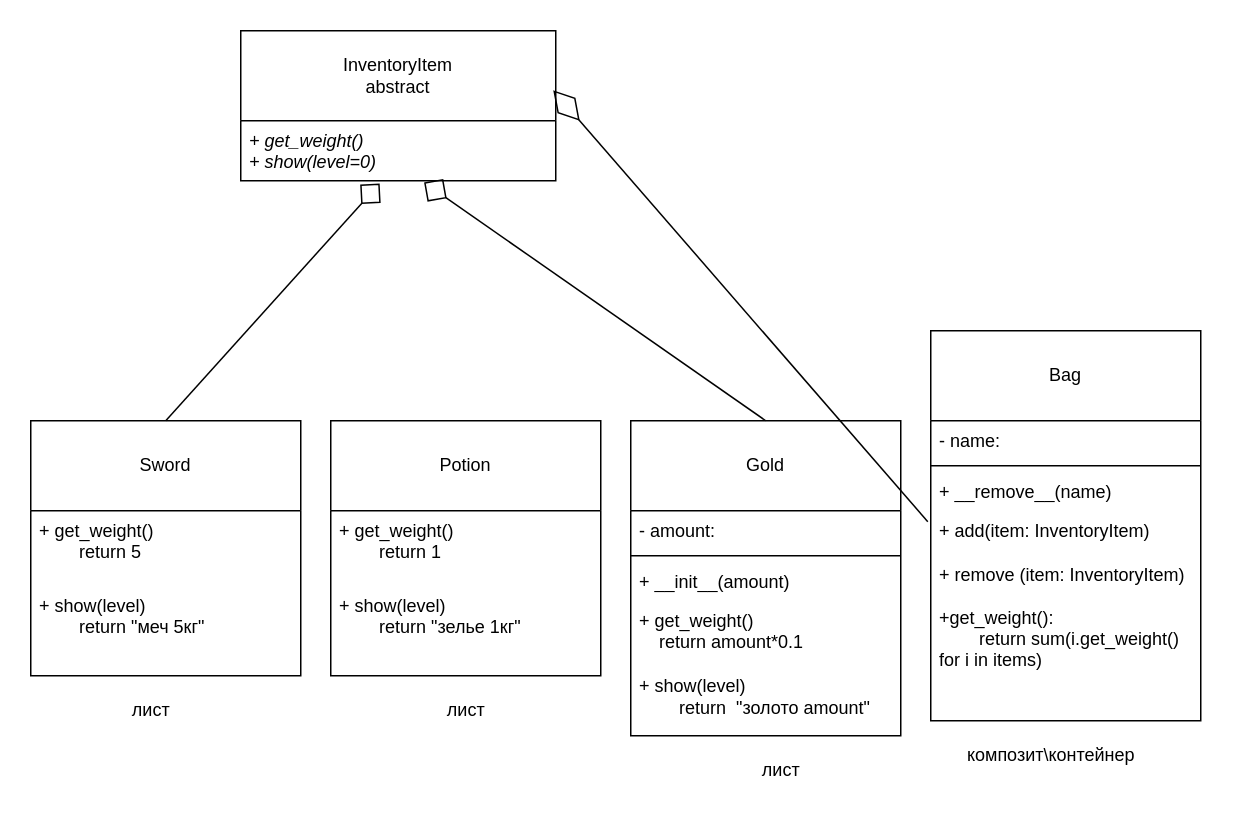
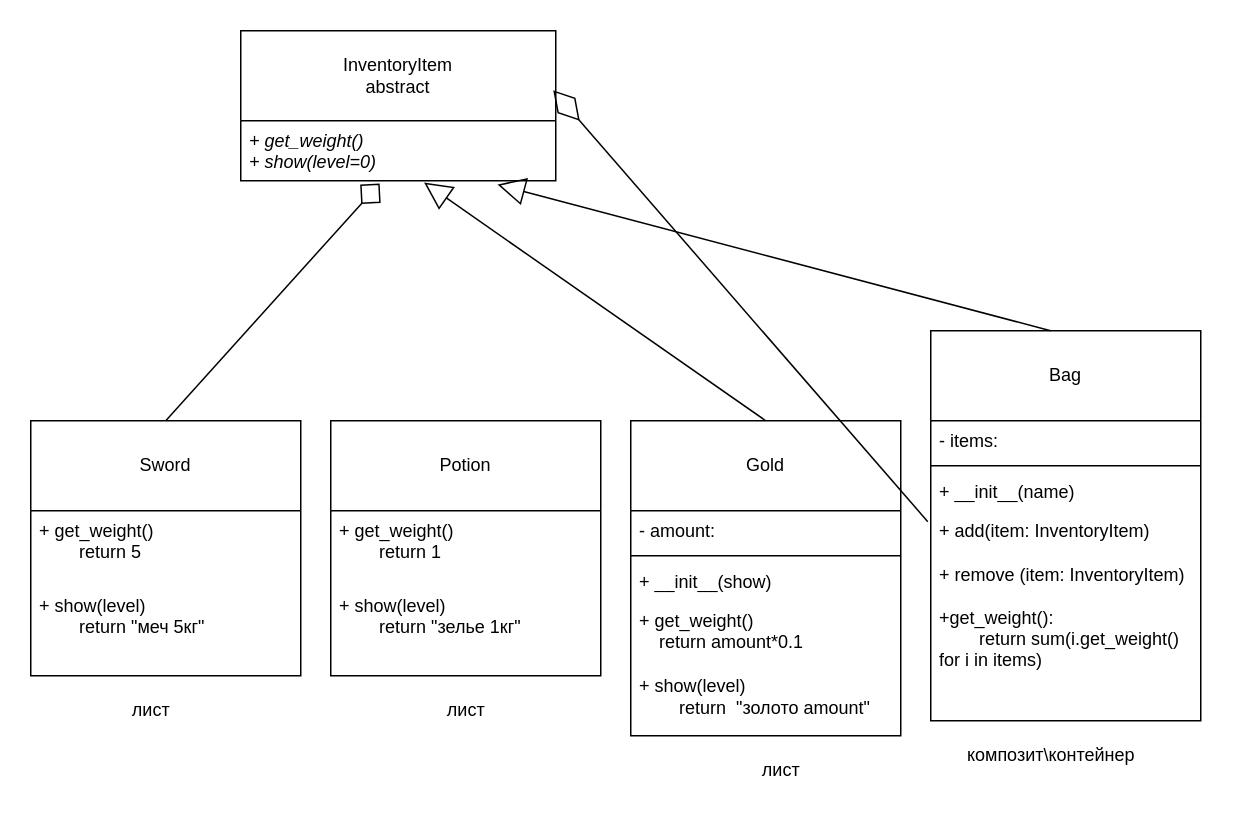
edge "Gold" -> "+ get_weight() + show(level=0)": arrowhead diamond -> block
edge "Bag" -> "+ get_weight() + show(level=0)": added
node "- name:": label "- name:" -> "- items:"
node "+ __remove__(name)": label "+ __remove__(name)" -> "+ __init__(name)"
node "+ __init__(amount)": label "+ __init__(amount)" -> "+ __init__(show)"
